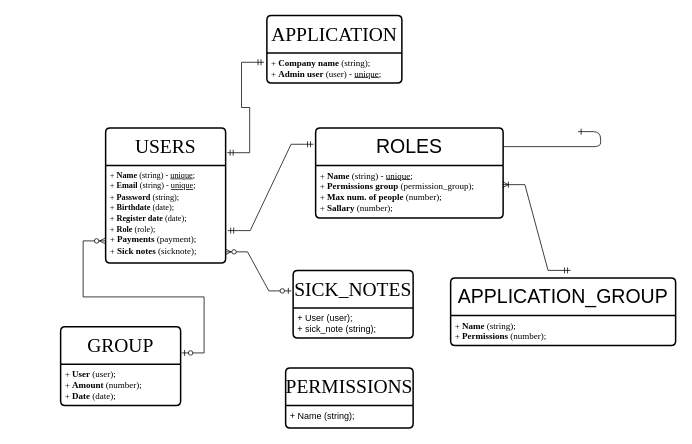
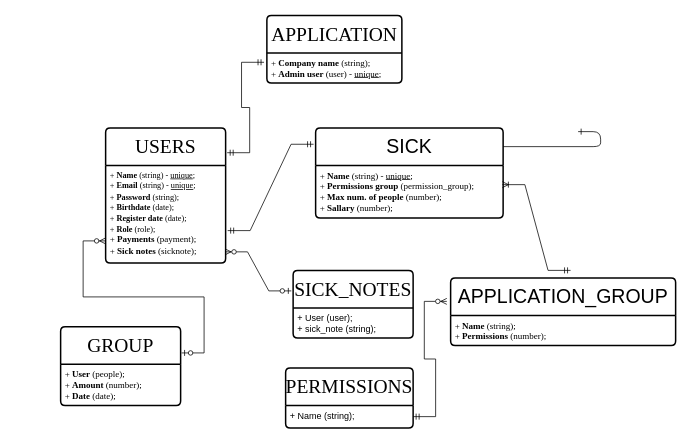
node "ROLES": label "ROLES" -> "SICK"
edge "APPLICATION_GROUP" -- "+ Name (string);": added
node "+ User (user); + Amount (number); + Date (date);": label "+ User (user); + Amount (number); + Date (date);" -> "+ User (people); + Amount (number); + Date (date);"
